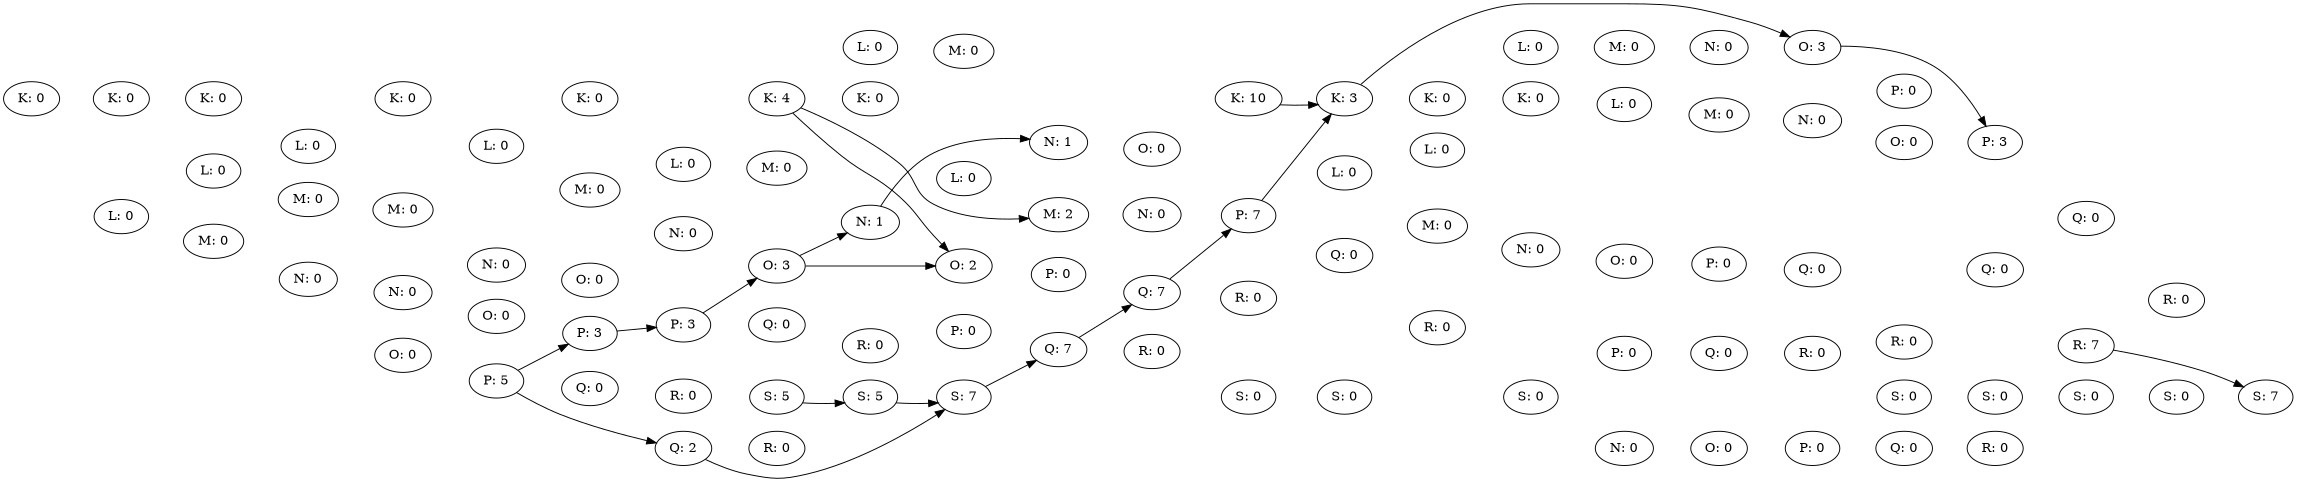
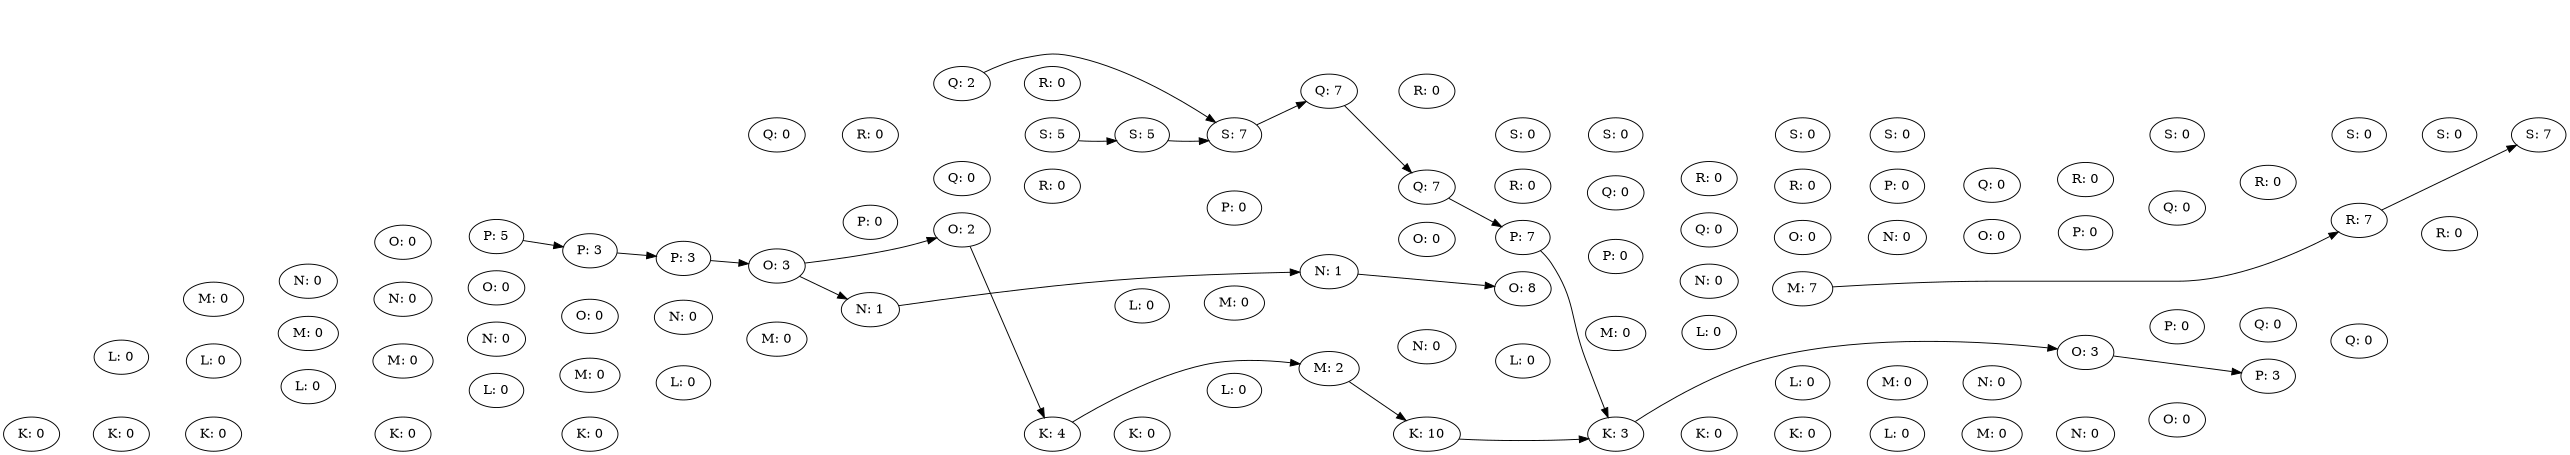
edge "K: 4" -> "O: 2": reversed
node "O: 8": added
node "M: 7": added
edge "M: 2" -> "K: 10": added
edge "P: 5" -> "Q: 2": removed
